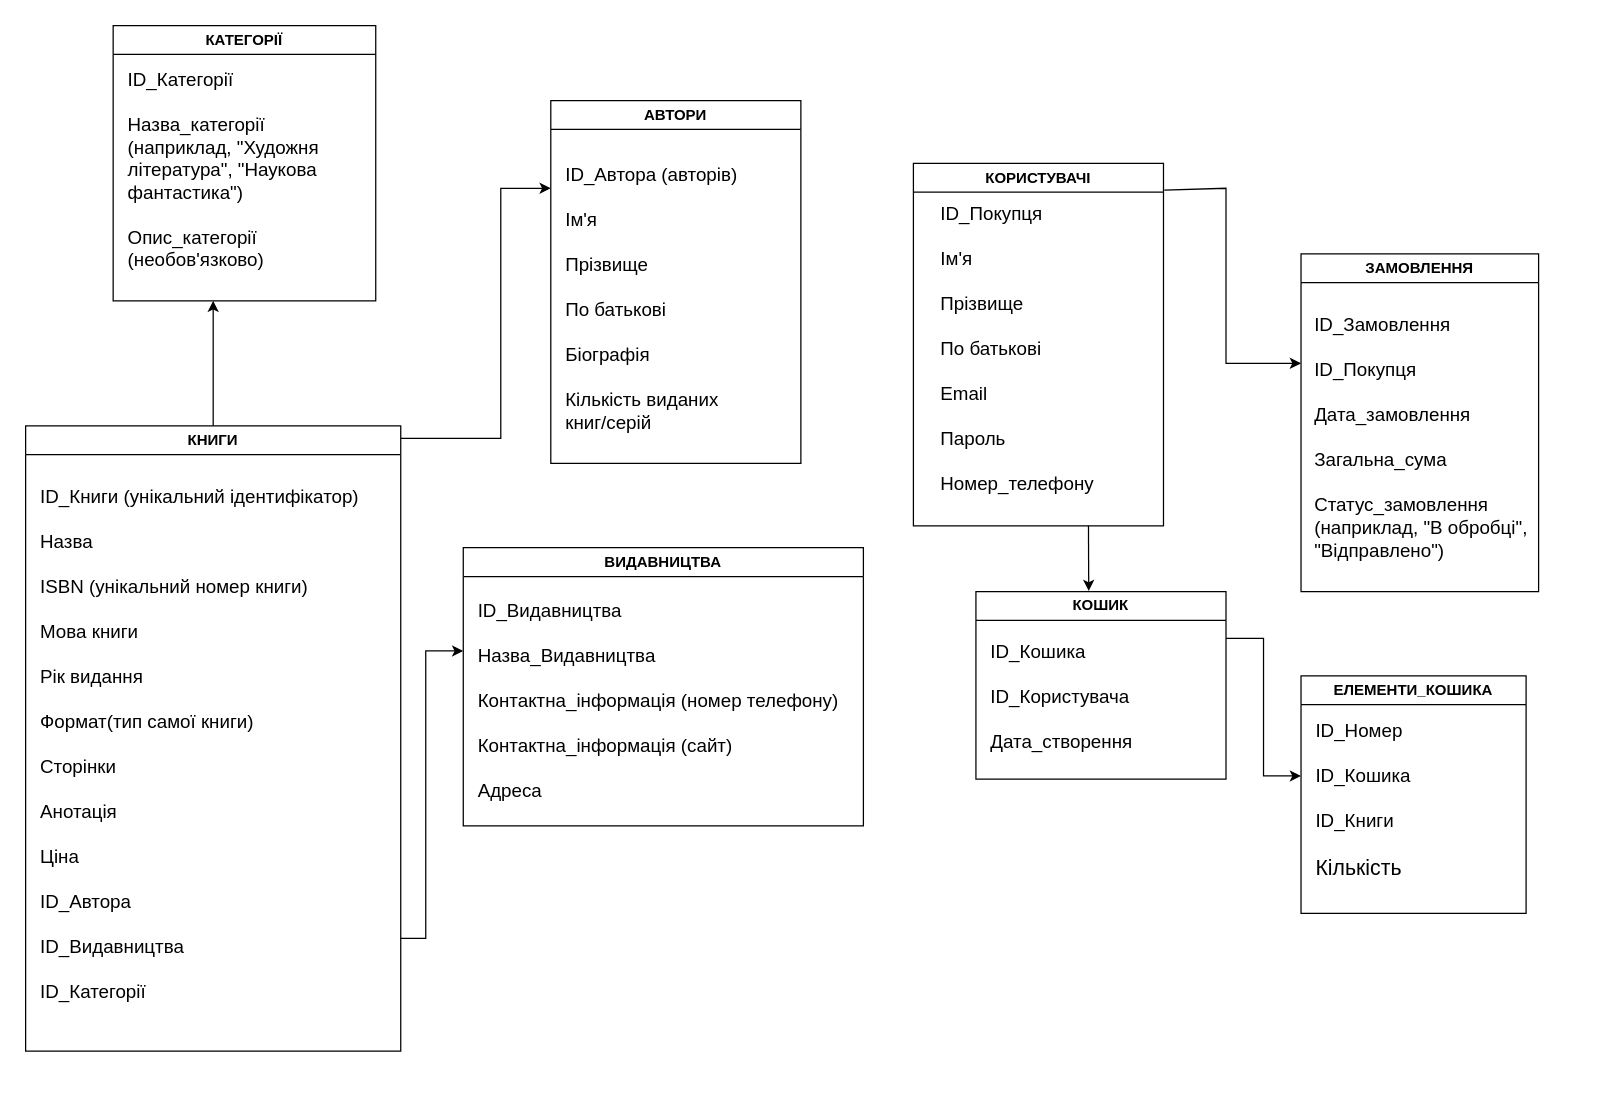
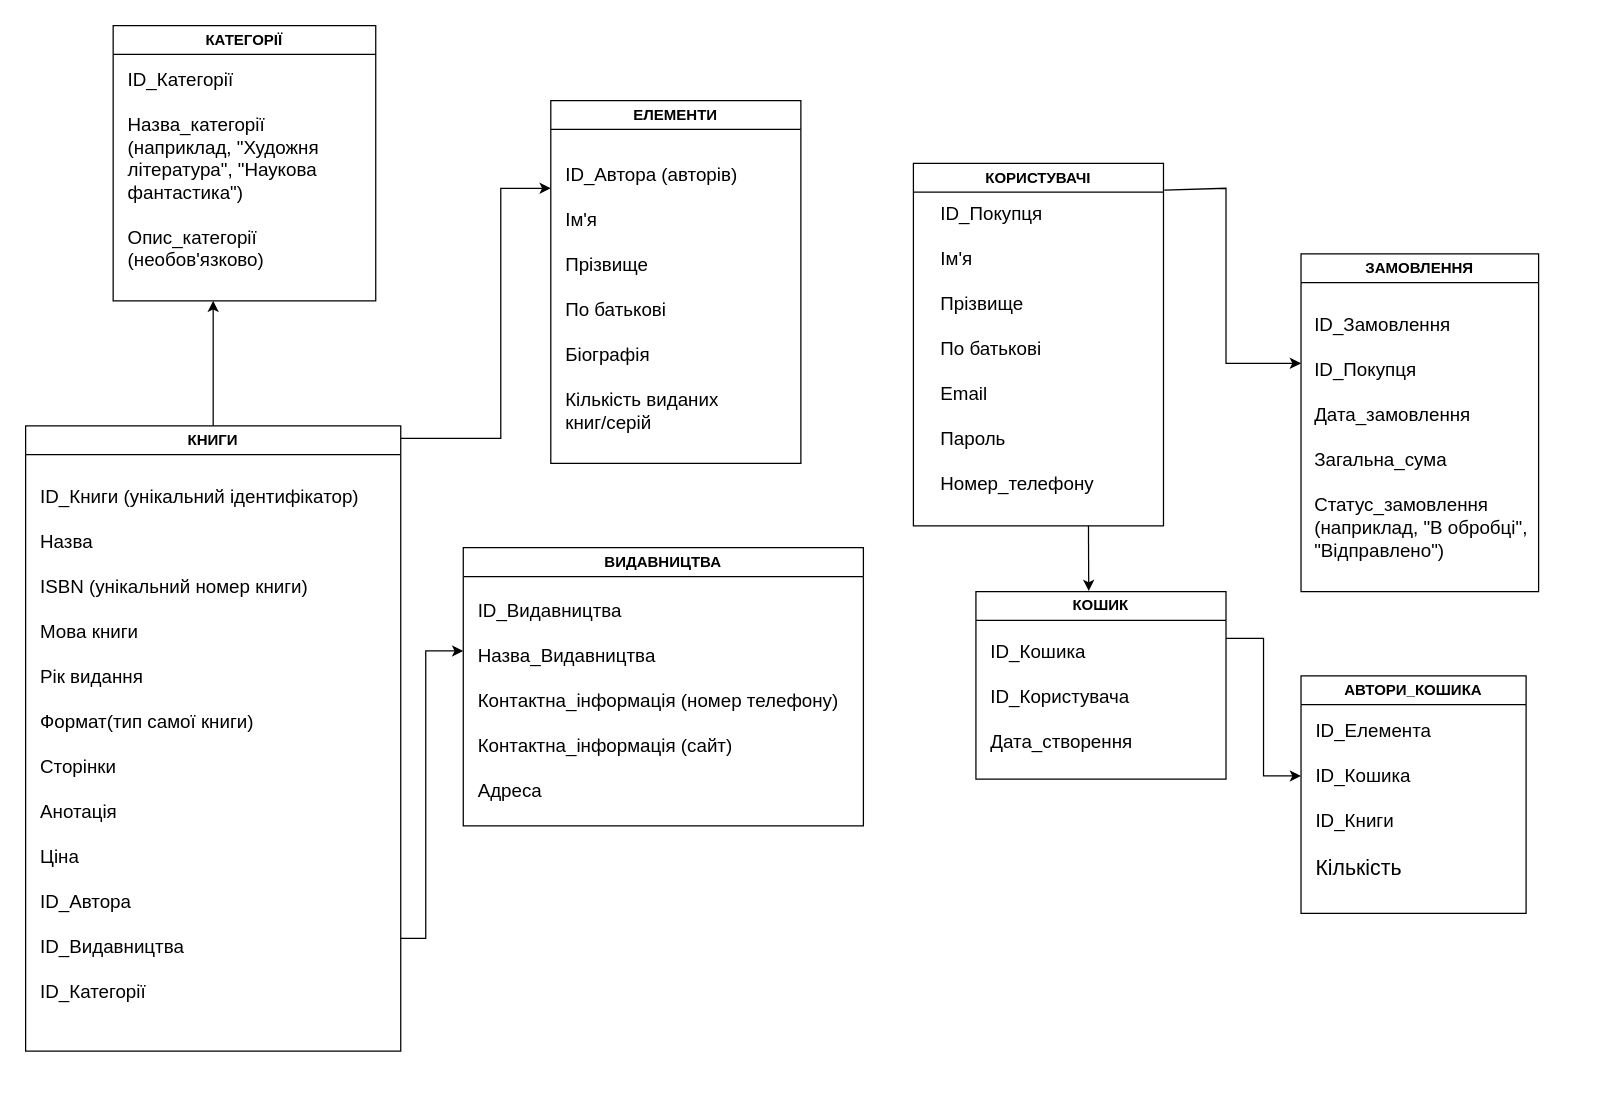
node "АВТОРИ": label "АВТОРИ" -> "ЕЛЕМЕНТИ"
node "ЕЛЕМЕНТИ_КОШИКА": label "ЕЛЕМЕНТИ_КОШИКА" -> "АВТОРИ_КОШИКА"
node "ID_Номер ID_Кошика ID_Книги Кількість": label "ID_Номер ID_Кошика ID_Книги Кількість" -> "ID_Елемента ID_Кошика ID_Книги Кількість"
